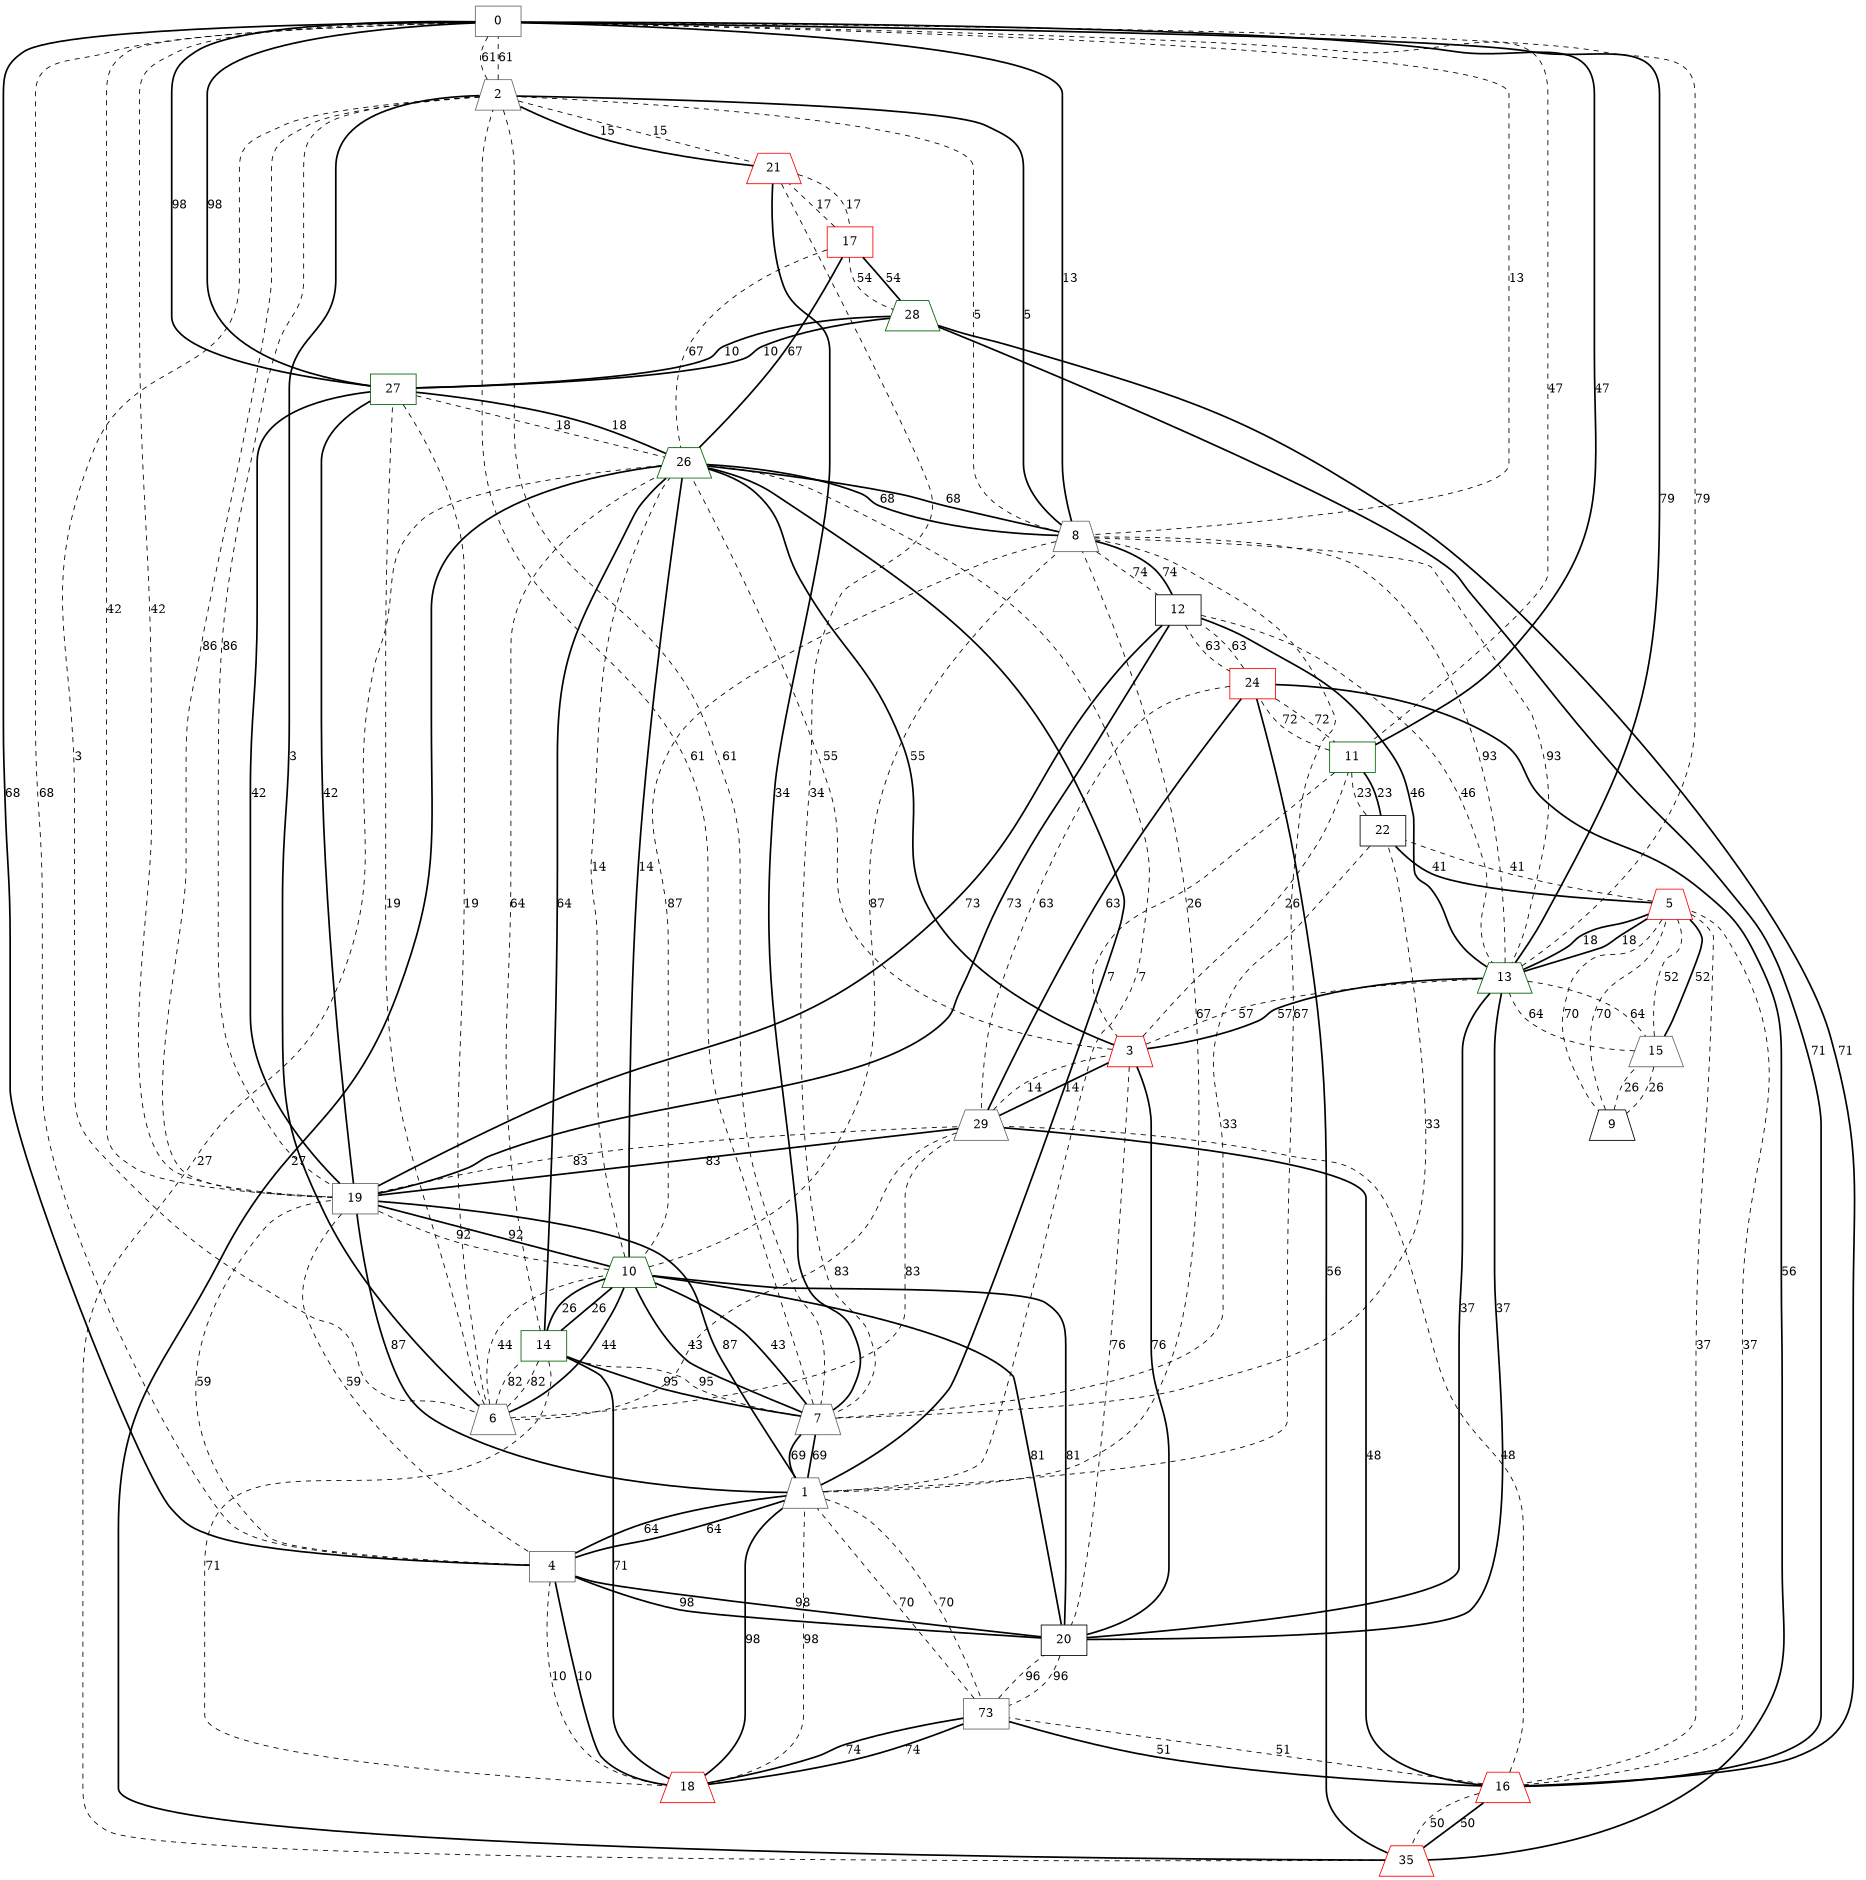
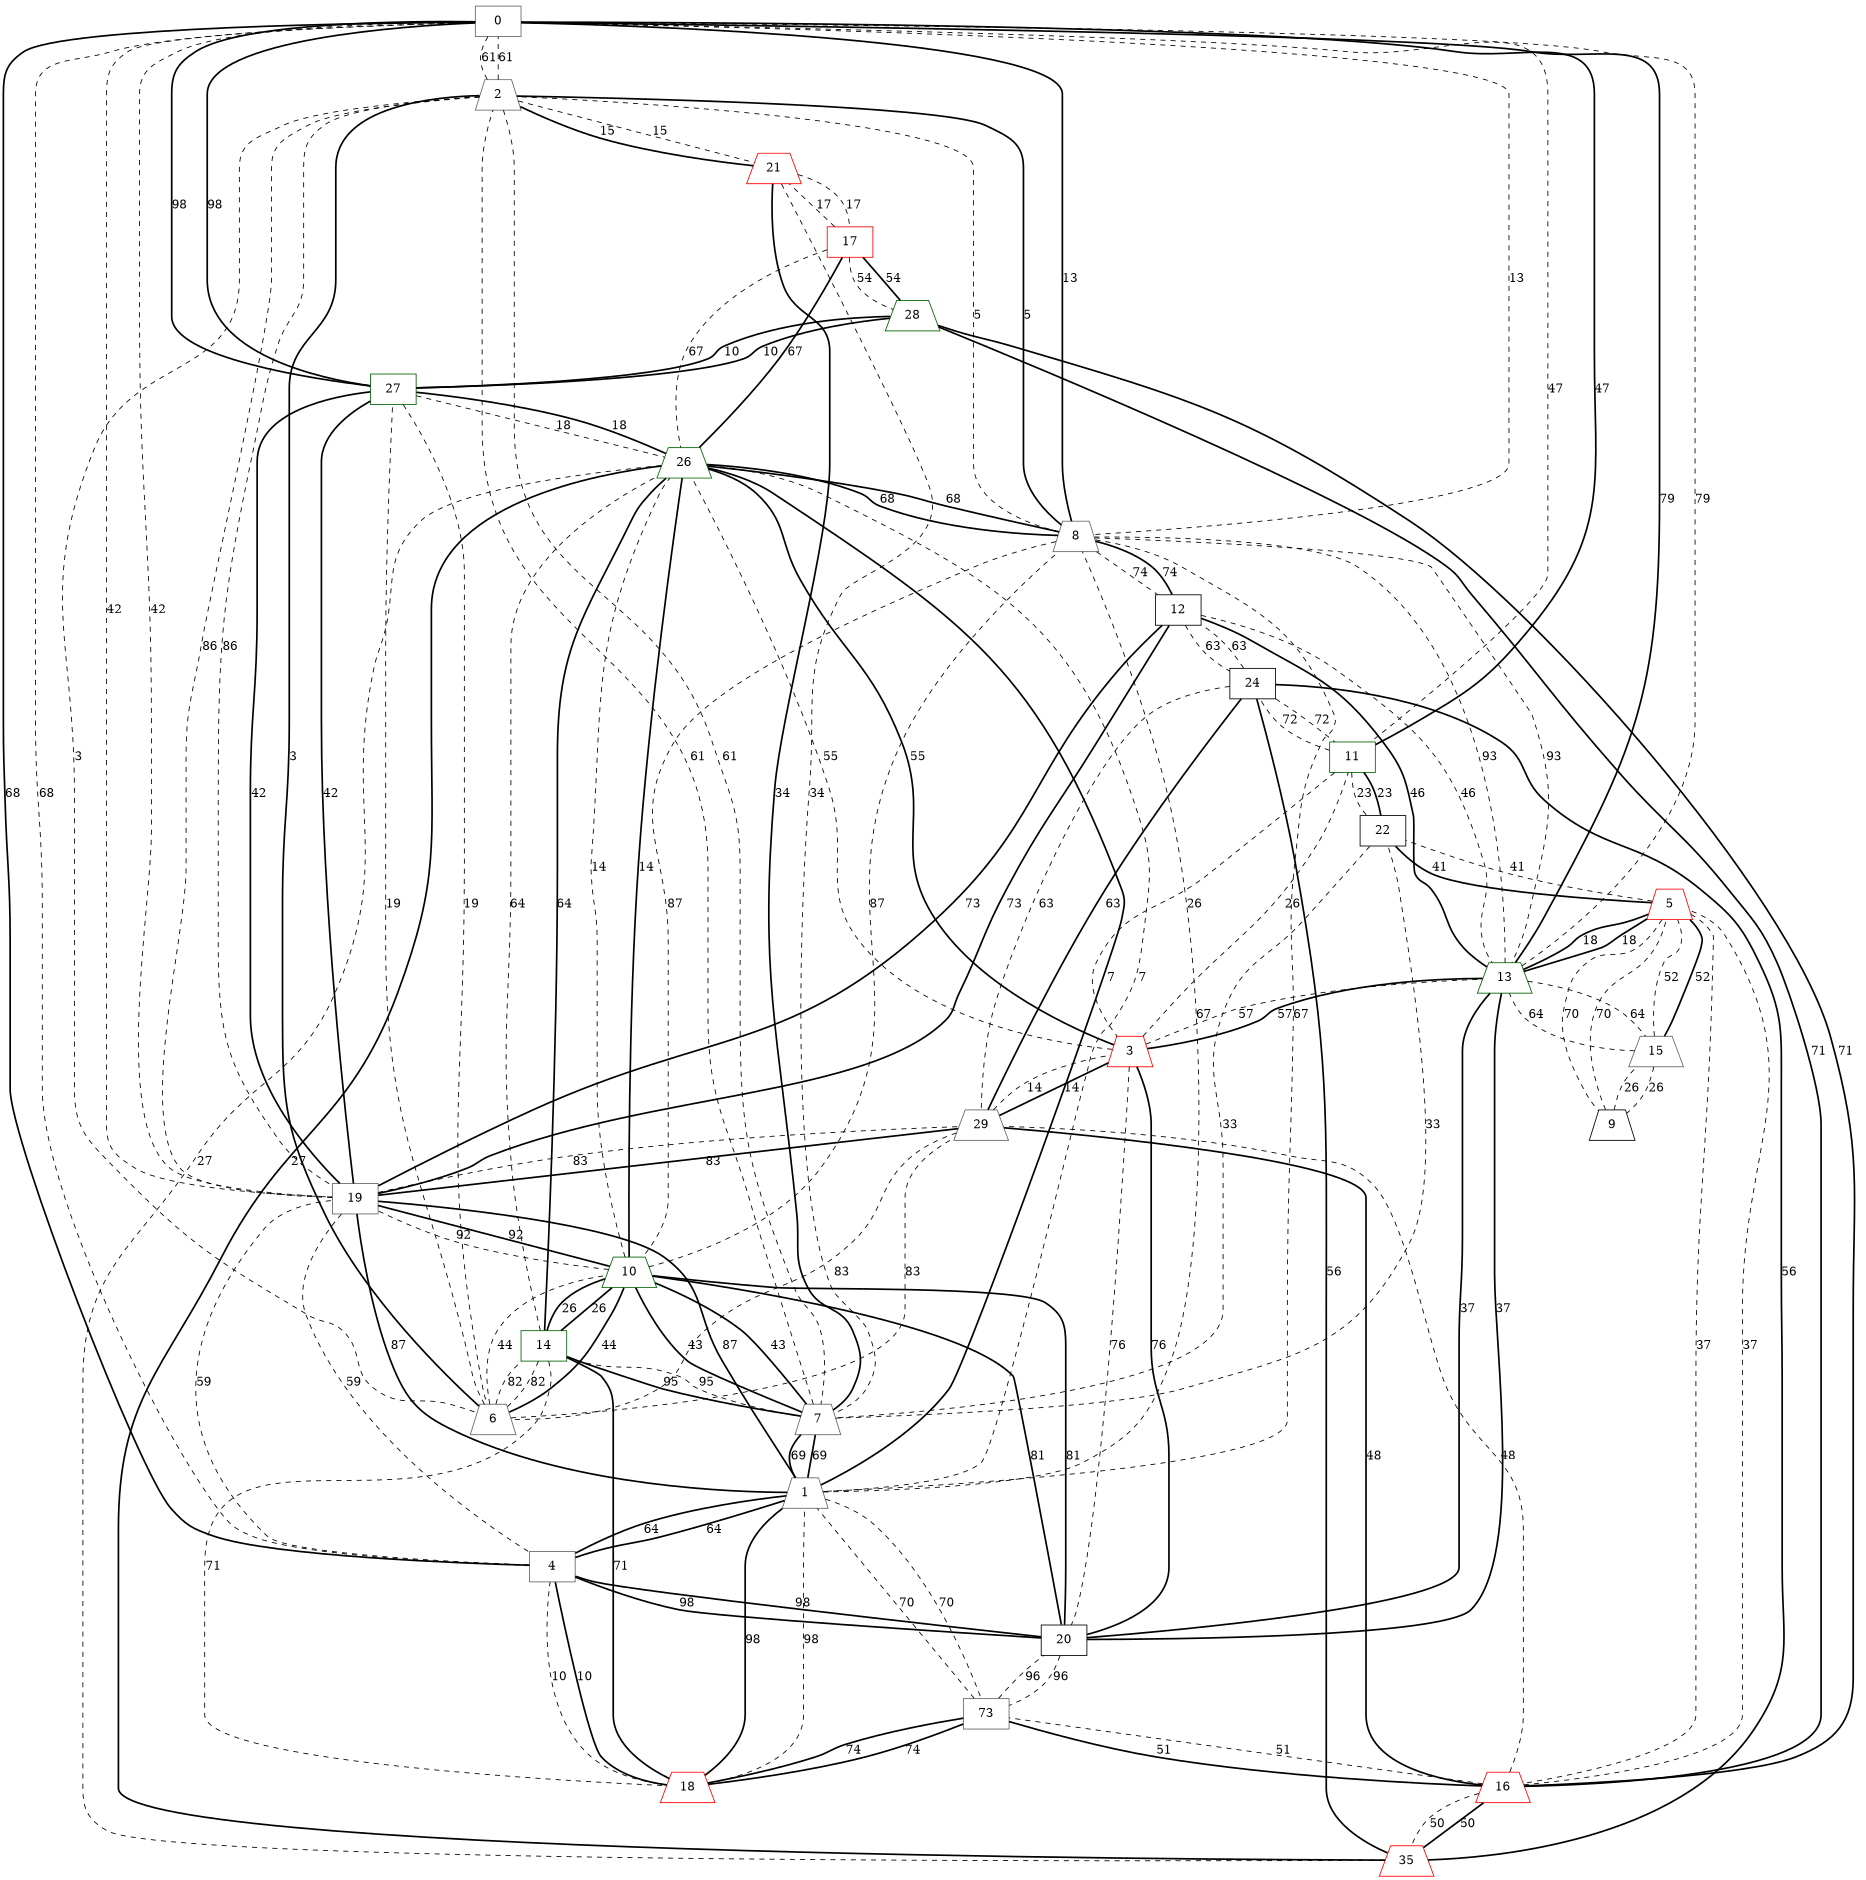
node "24": color red -> black
